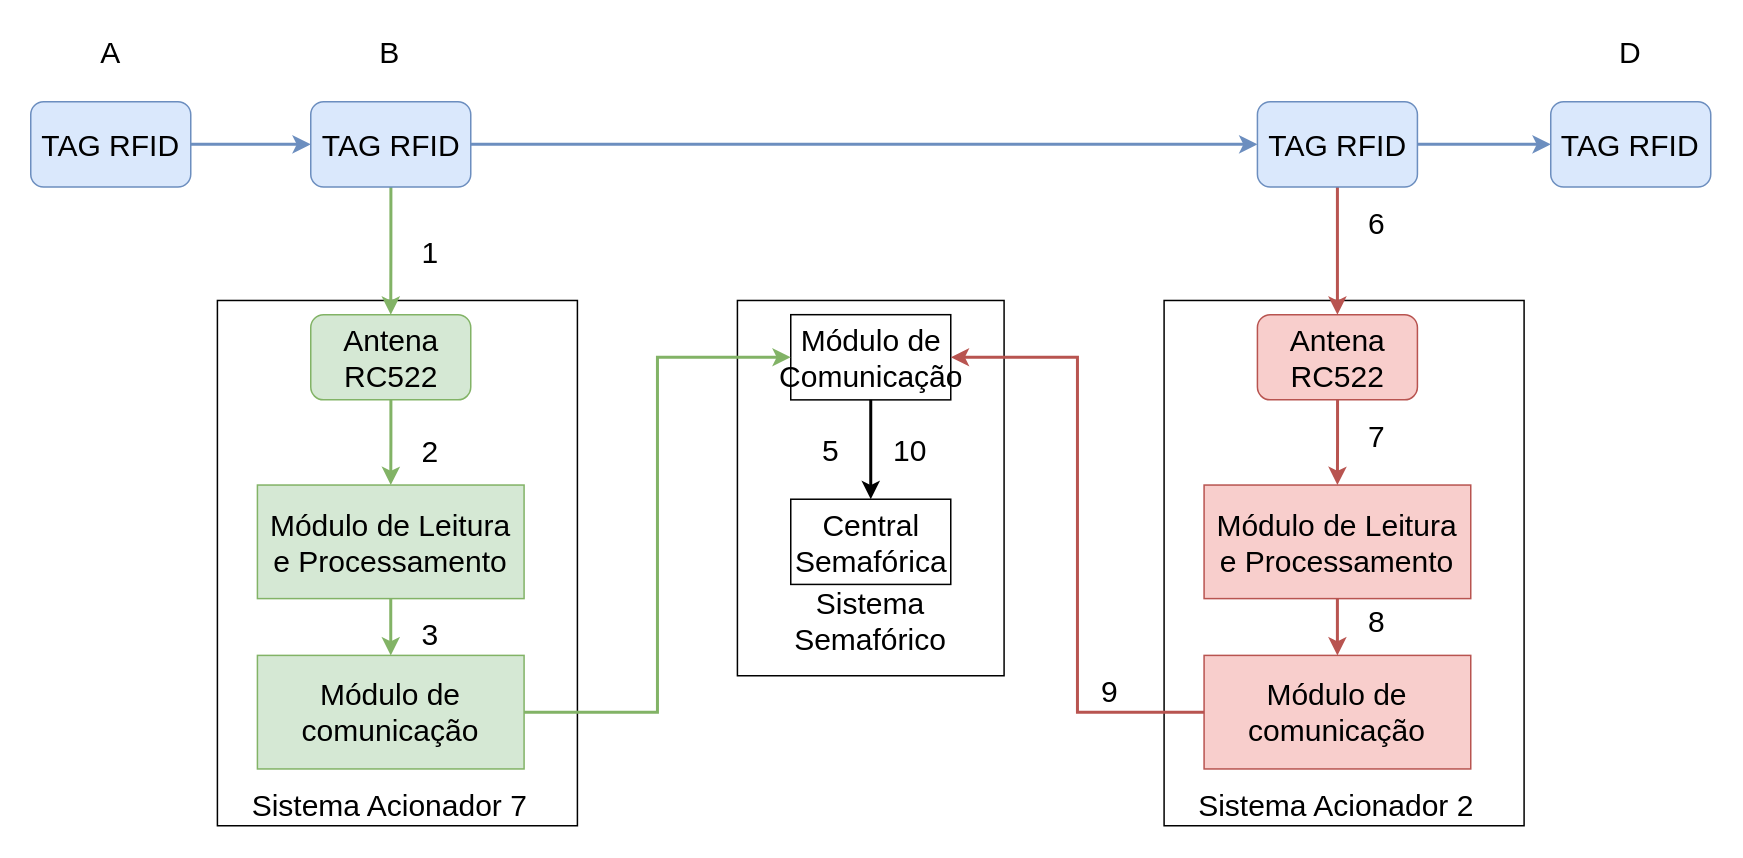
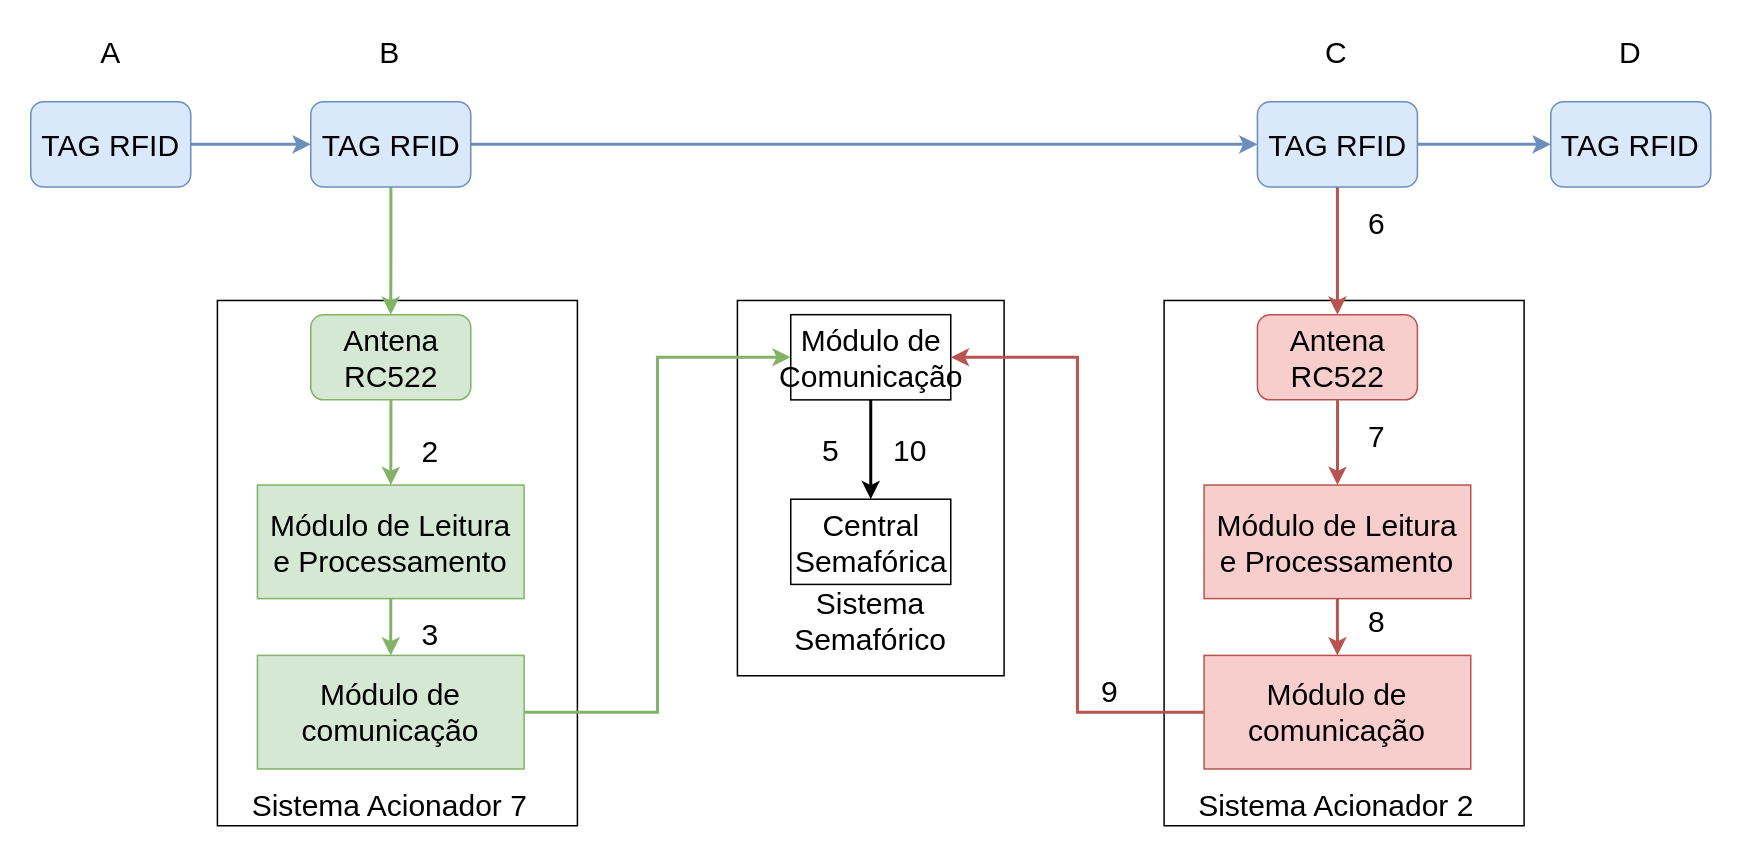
node "C": added
node "1": removed
